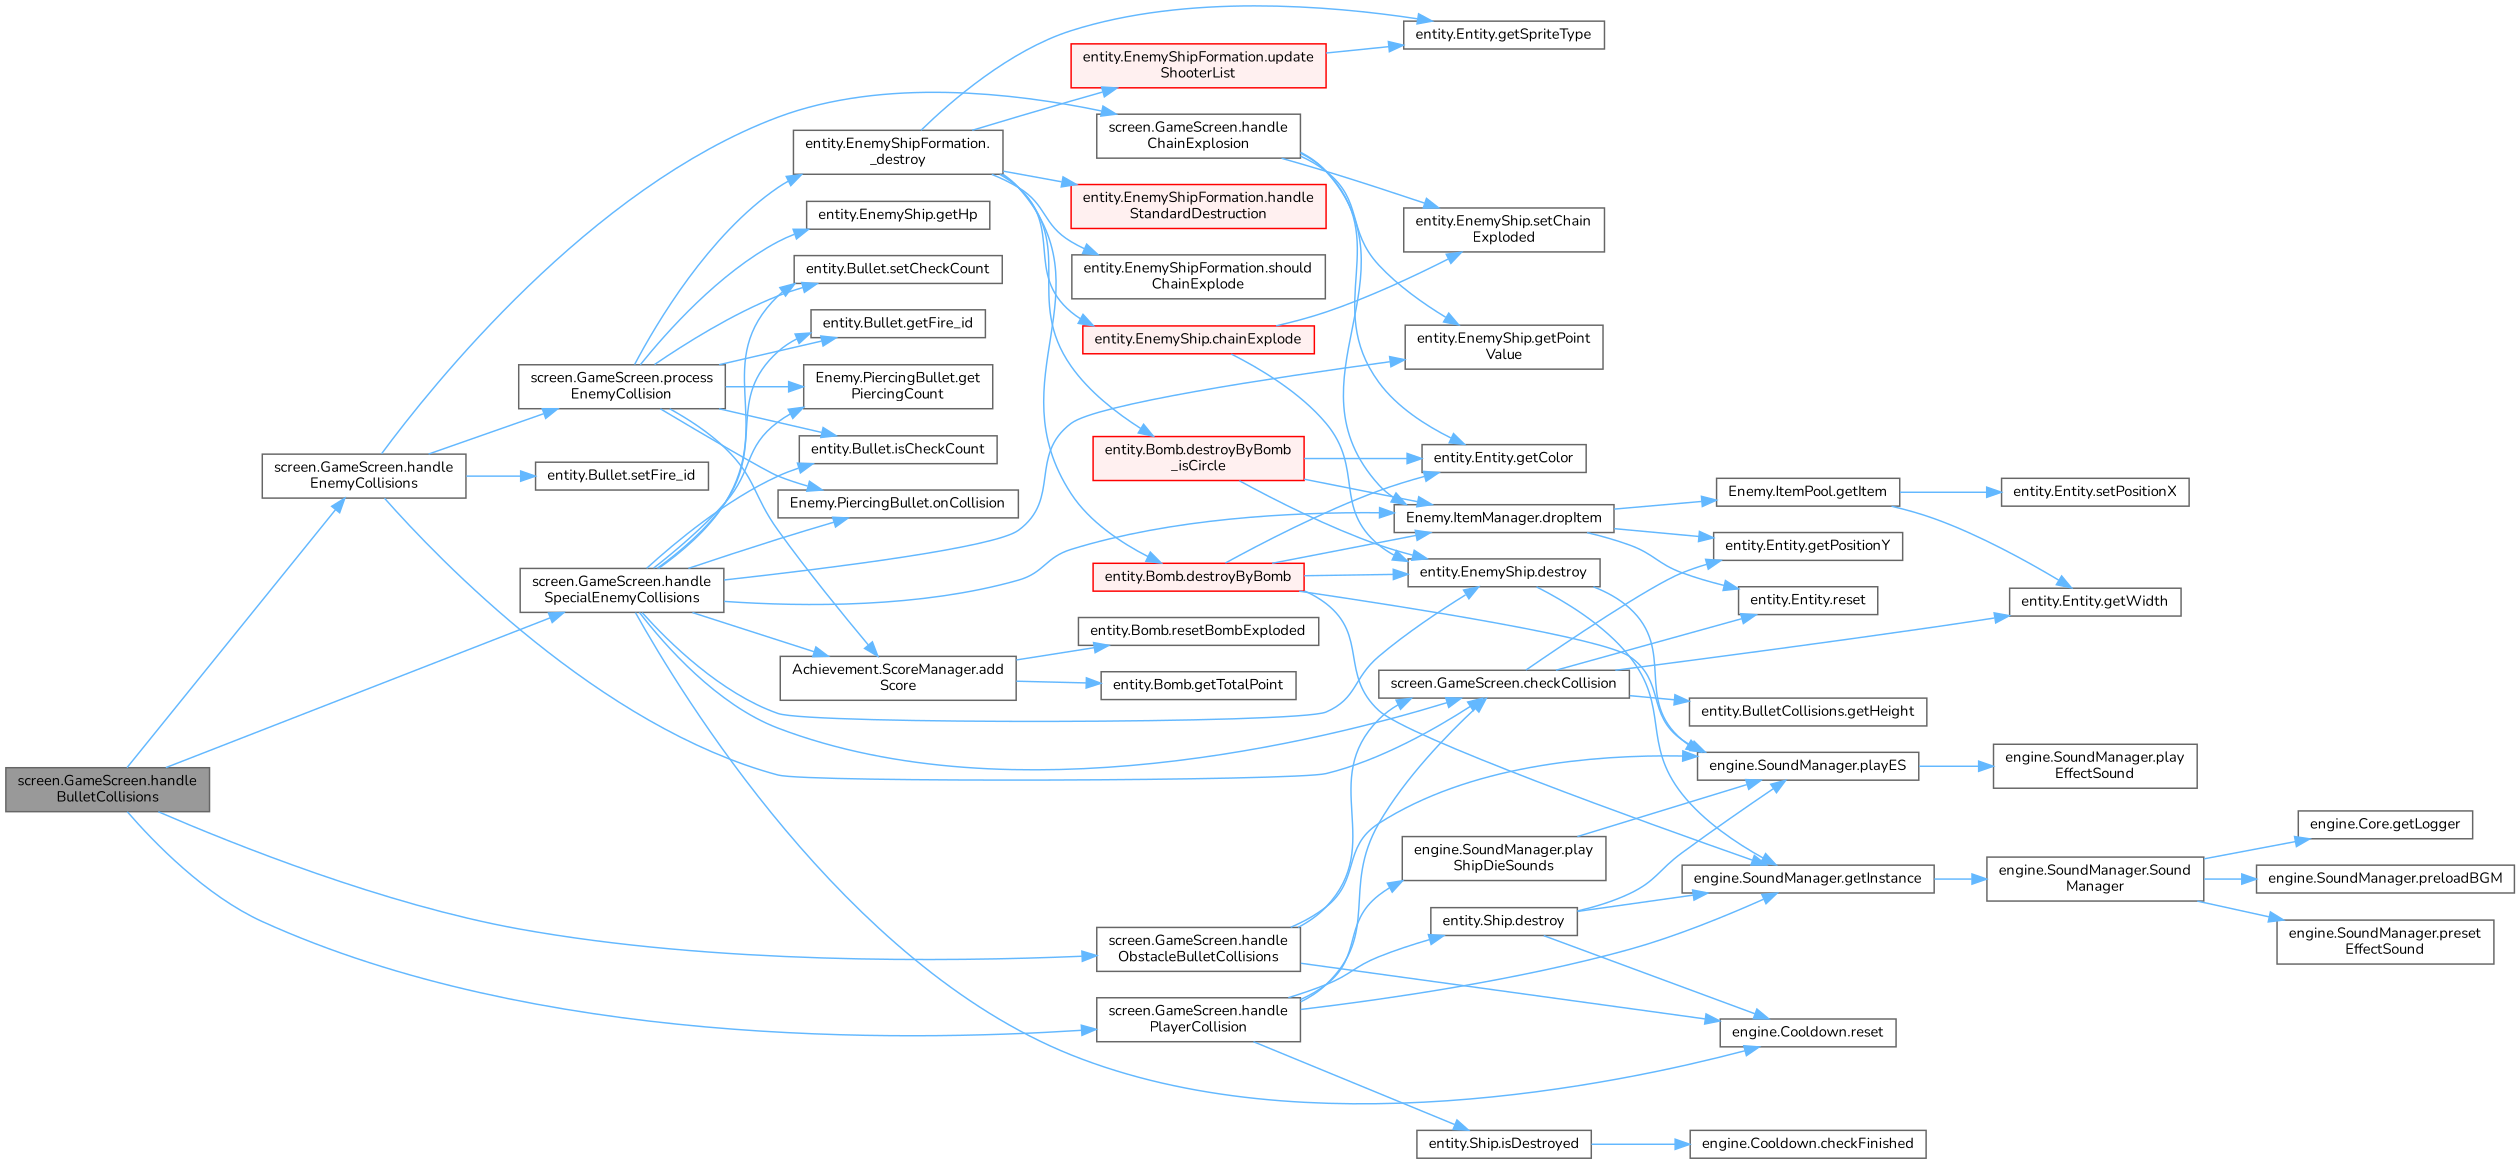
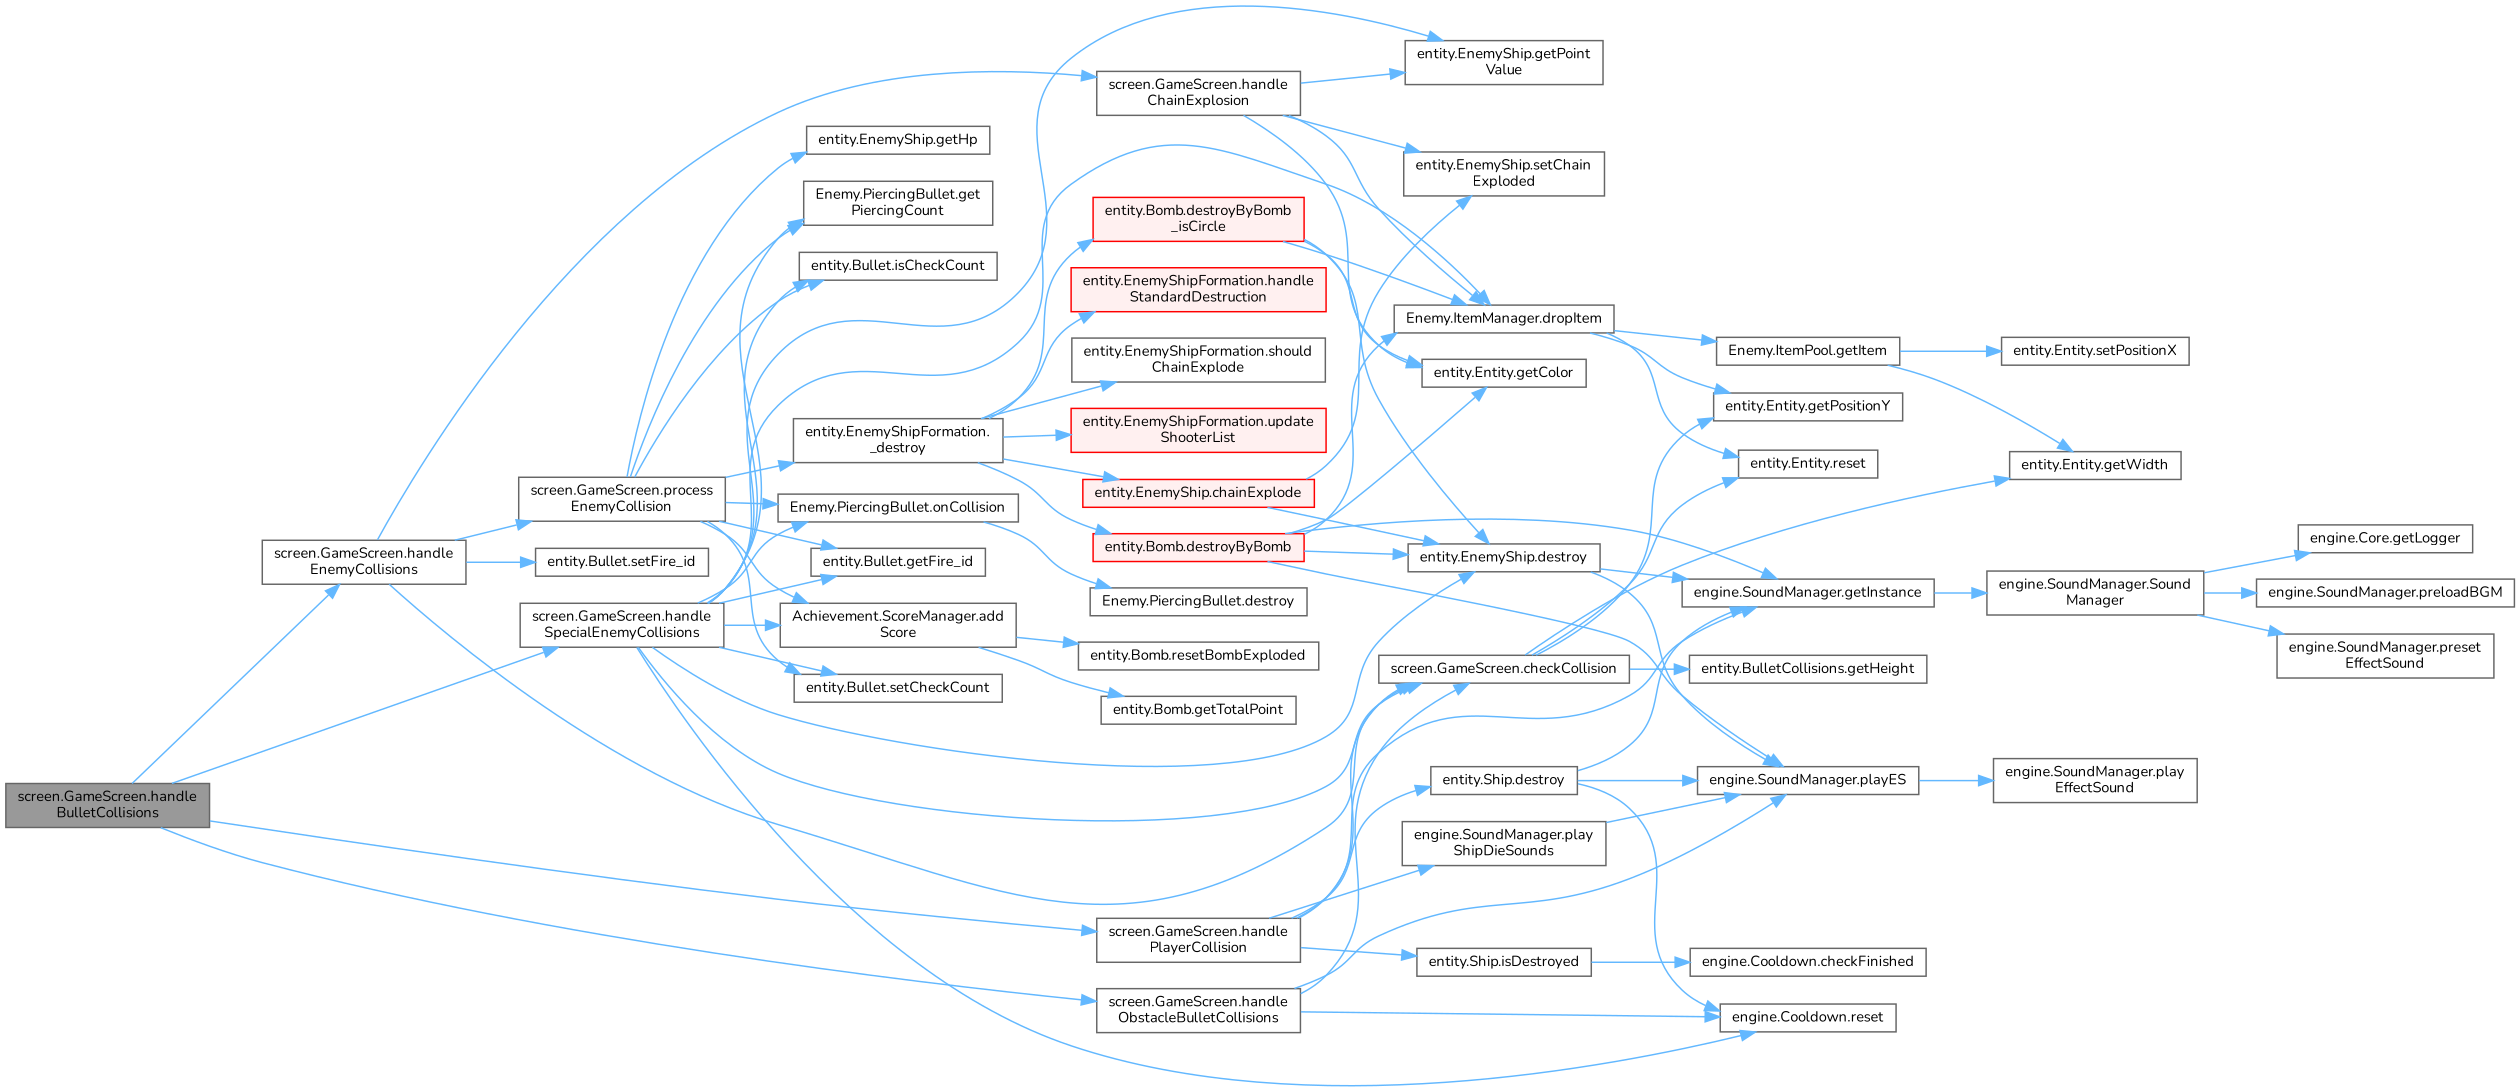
node "entity.Entity.getSpriteType": removed
node "Enemy.PiercingBullet.destroy": added
